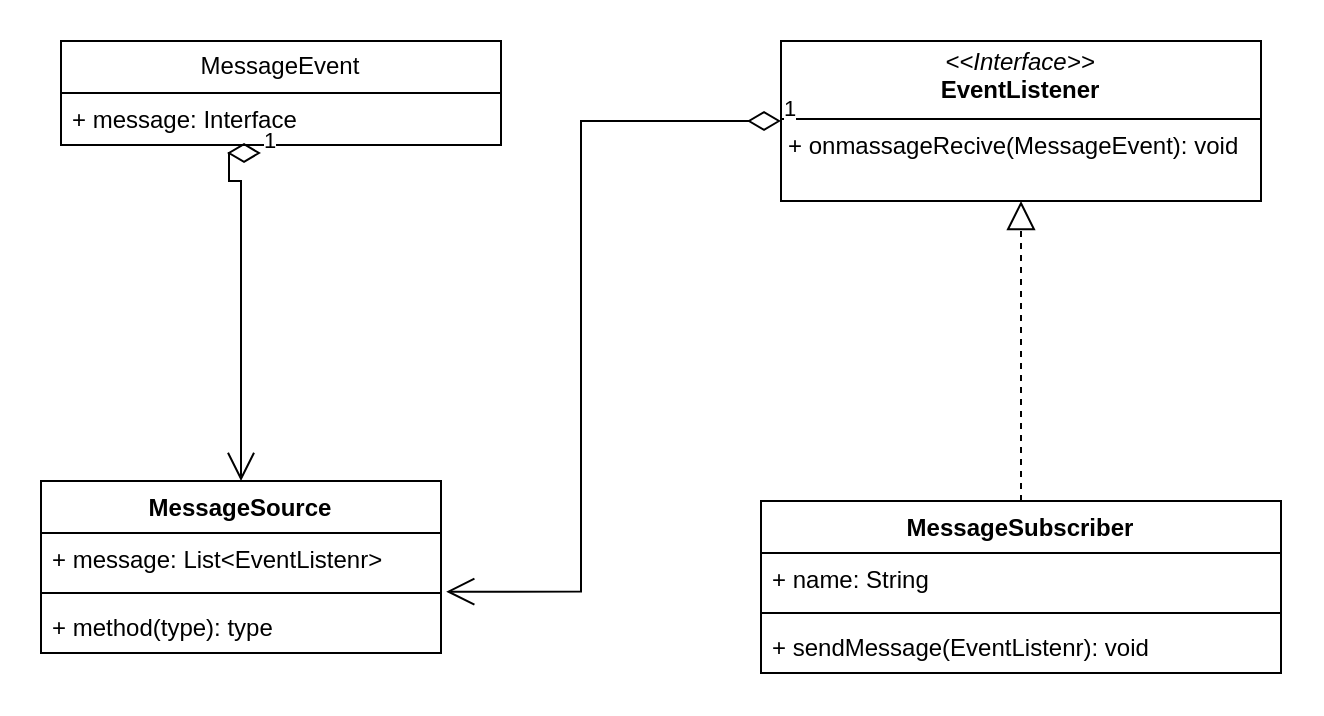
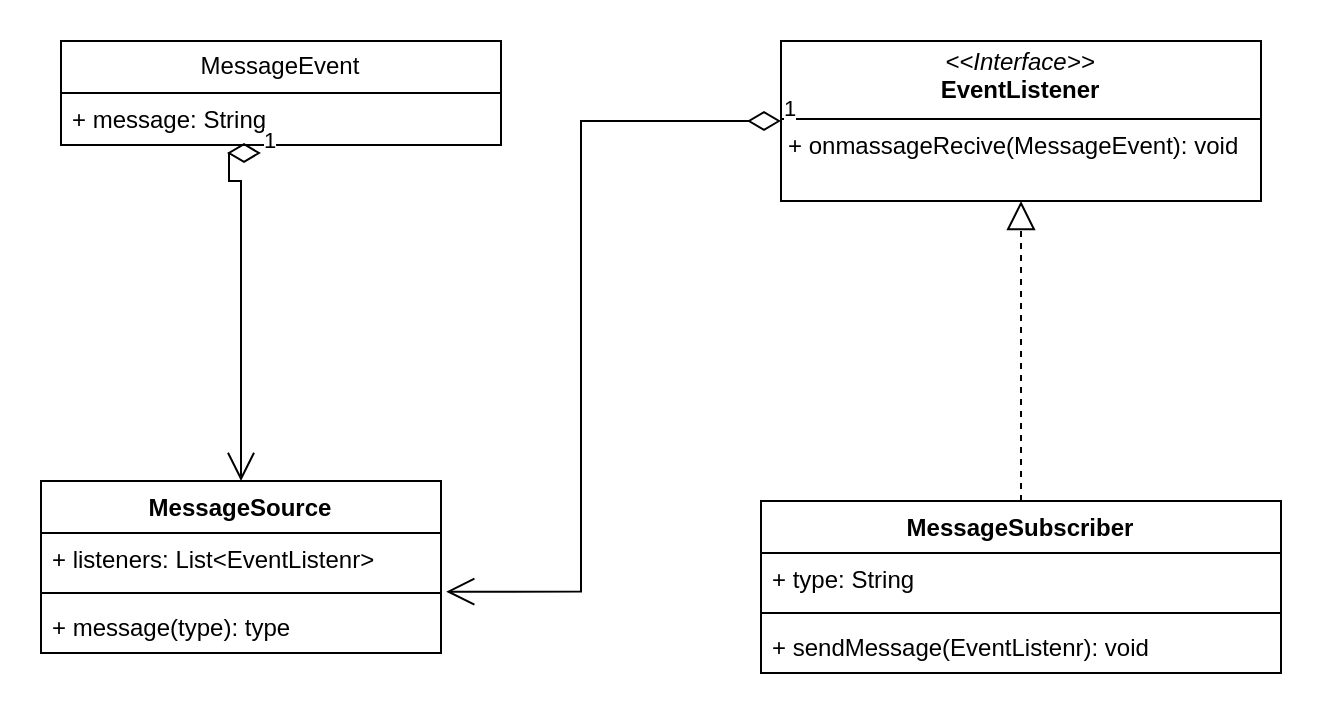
node "+ message: Interface": label "+ message: Interface" -> "+ message: String"
node "+ message: List<EventListenr>": label "+ message: List<EventListenr>" -> "+ listeners: List<EventListenr>"
node "+ name: String": label "+ name: String" -> "+ type: String"
node "+ method(type): type": label "+ method(type): type" -> "+ message(type): type"
